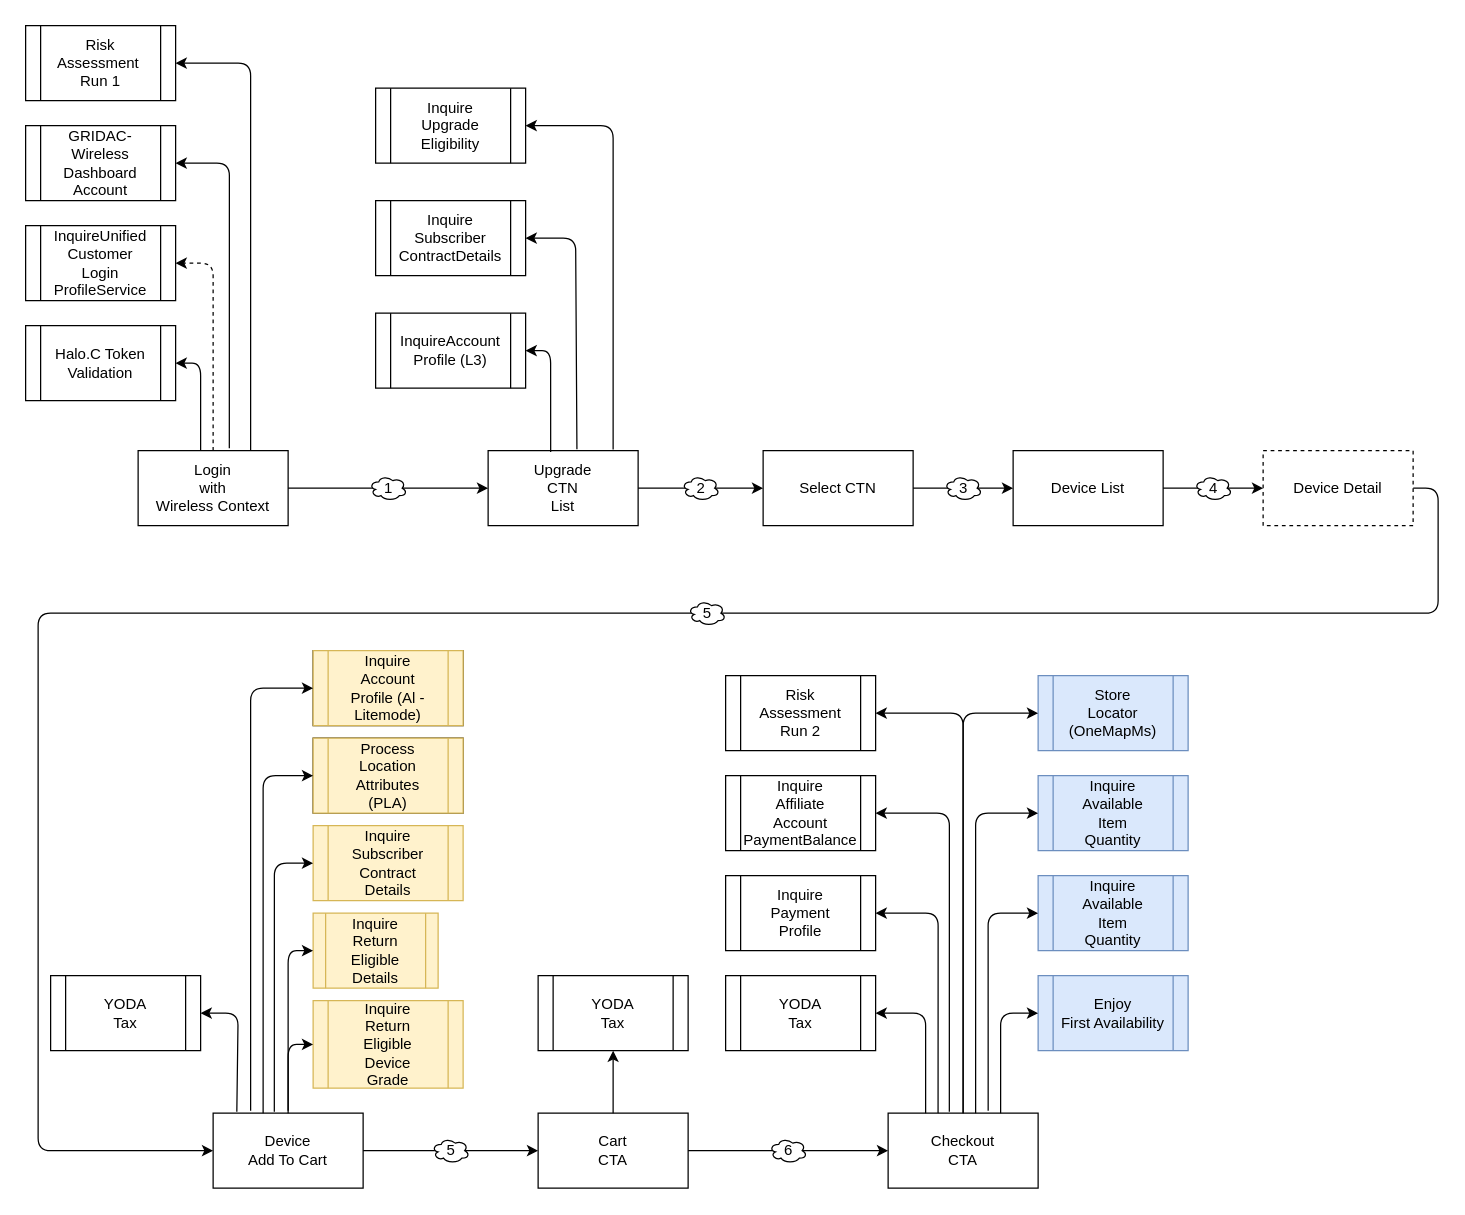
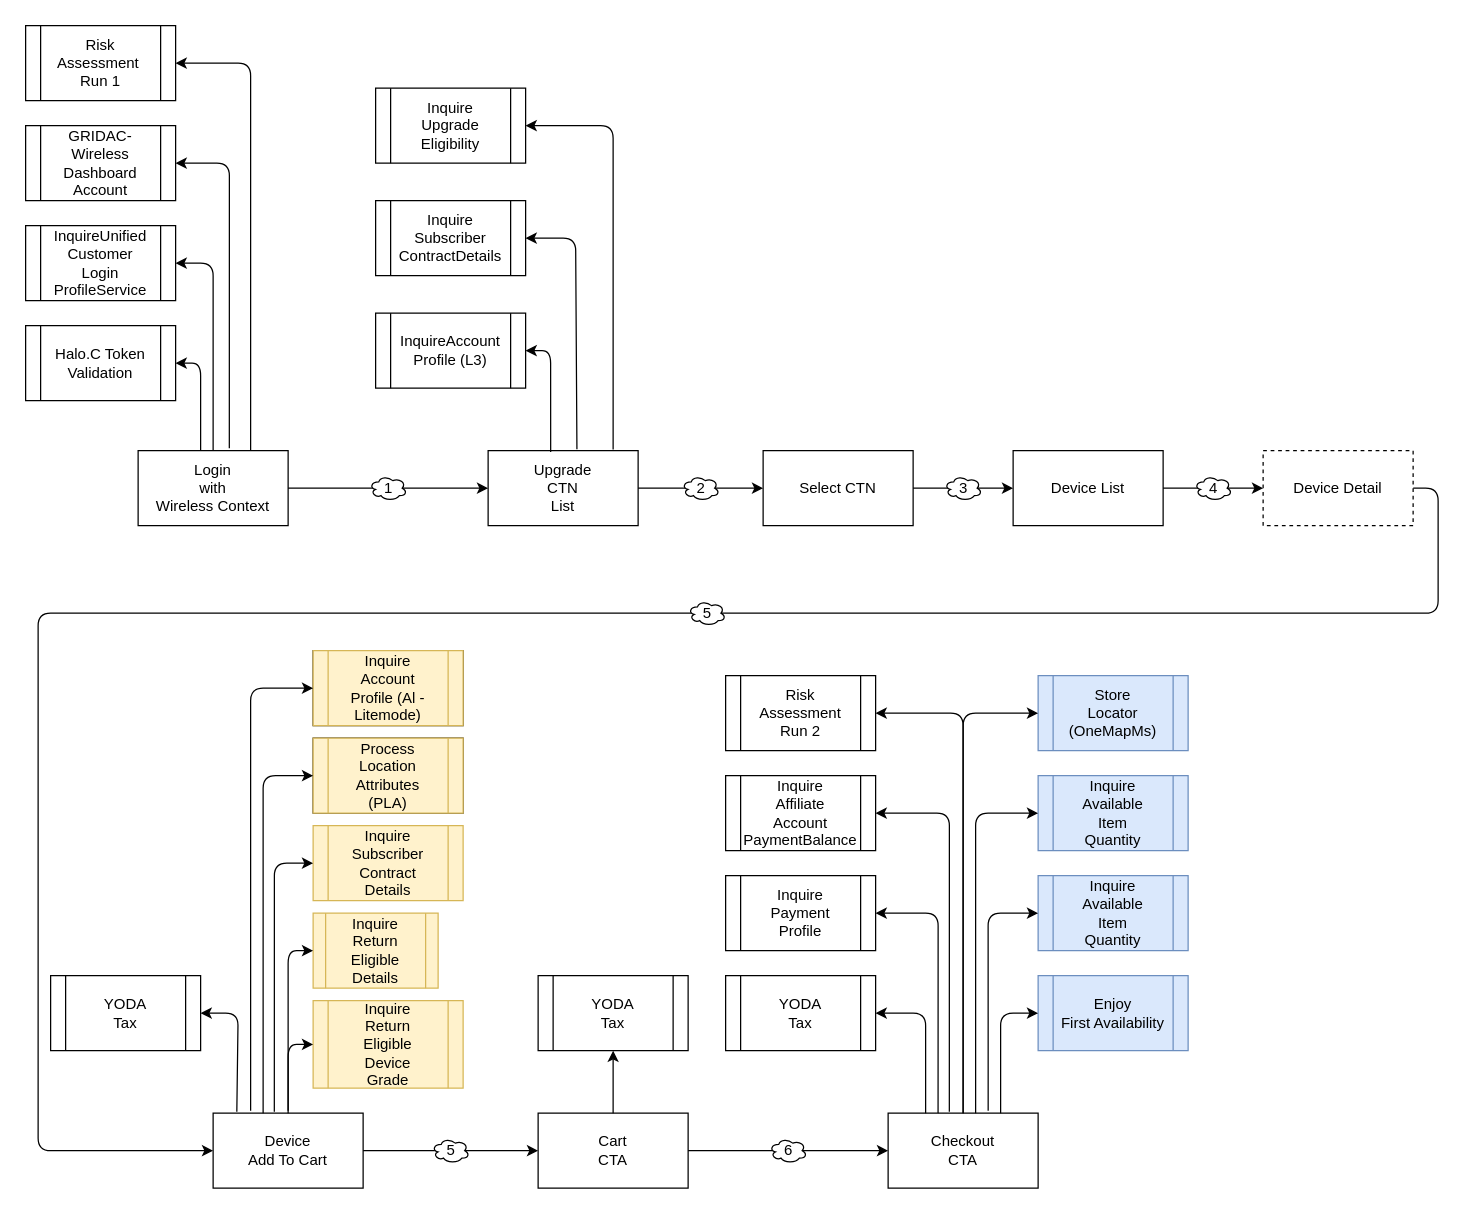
edge "Login with Wireless Context" -> "InquireUnified Customer Login ProfileService": style dashed -> solid
